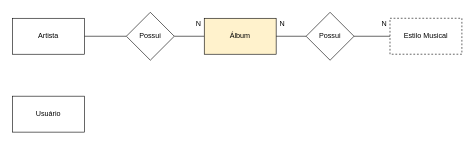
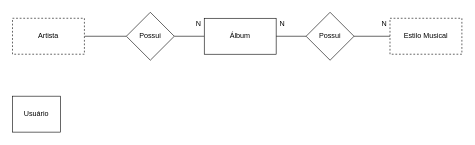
node "Artista": style solid -> dashed
node "Álbum": fillcolor #fff2cc -> #ffffff
node "Usuário": size 72x36 -> 48x36
